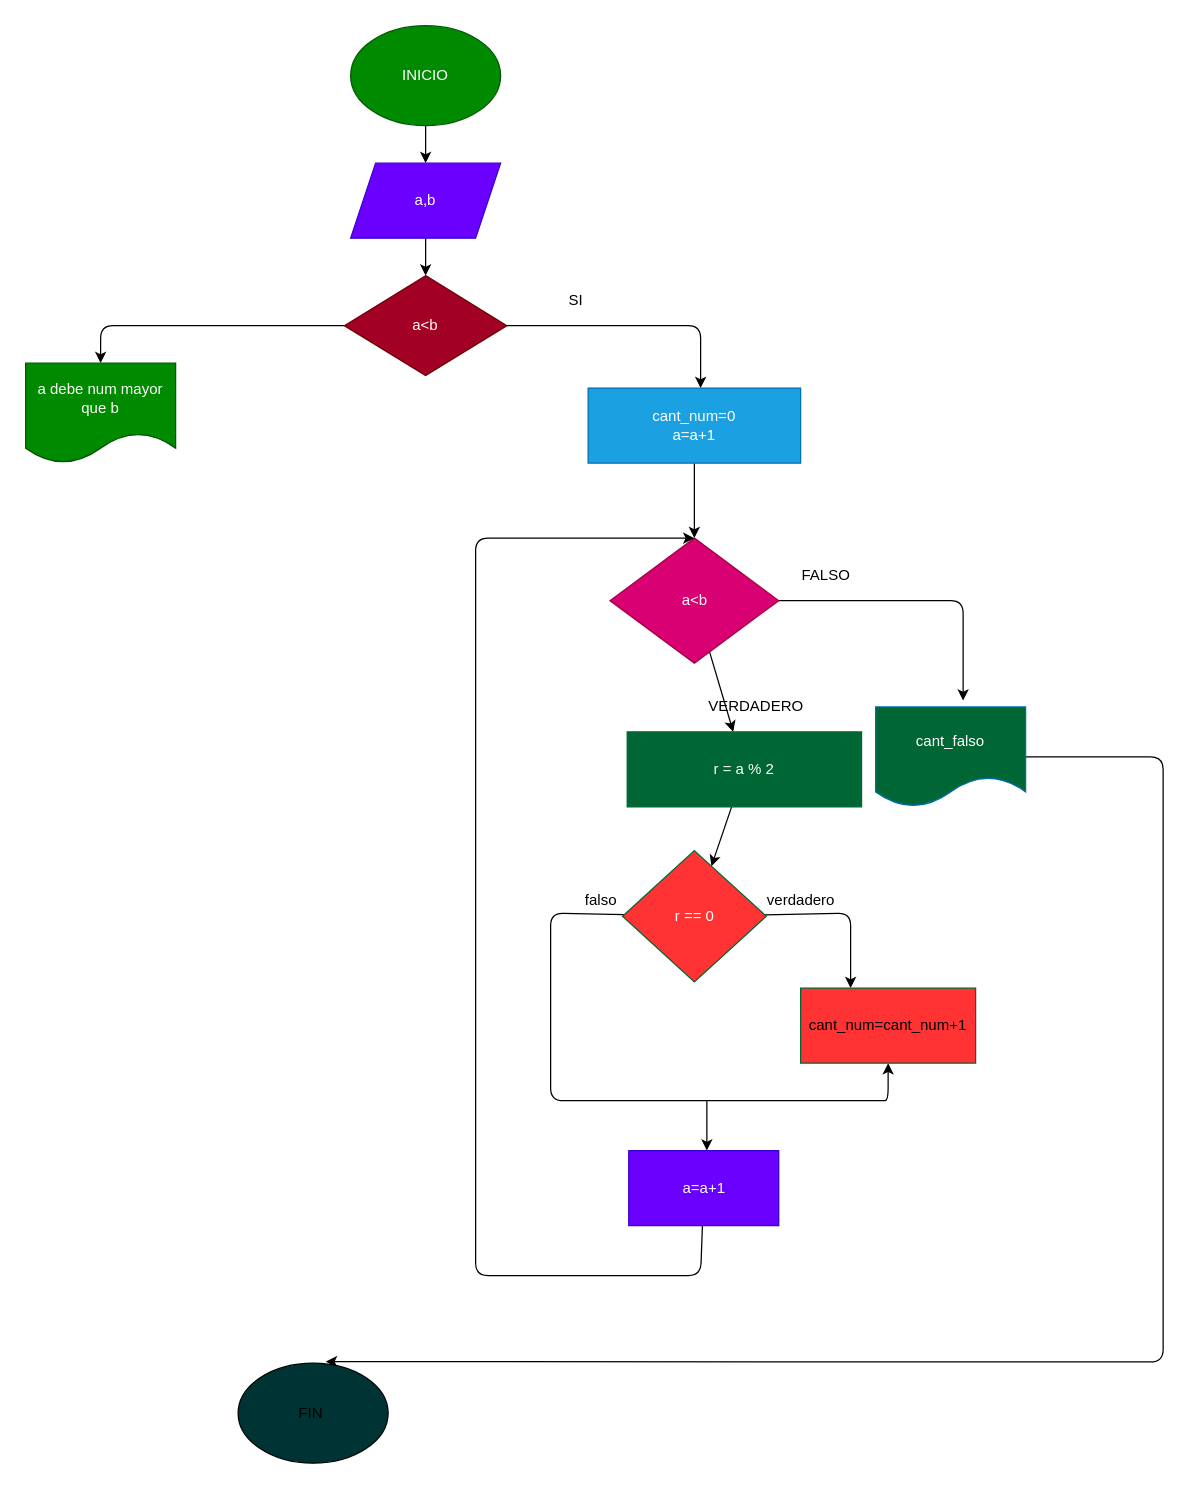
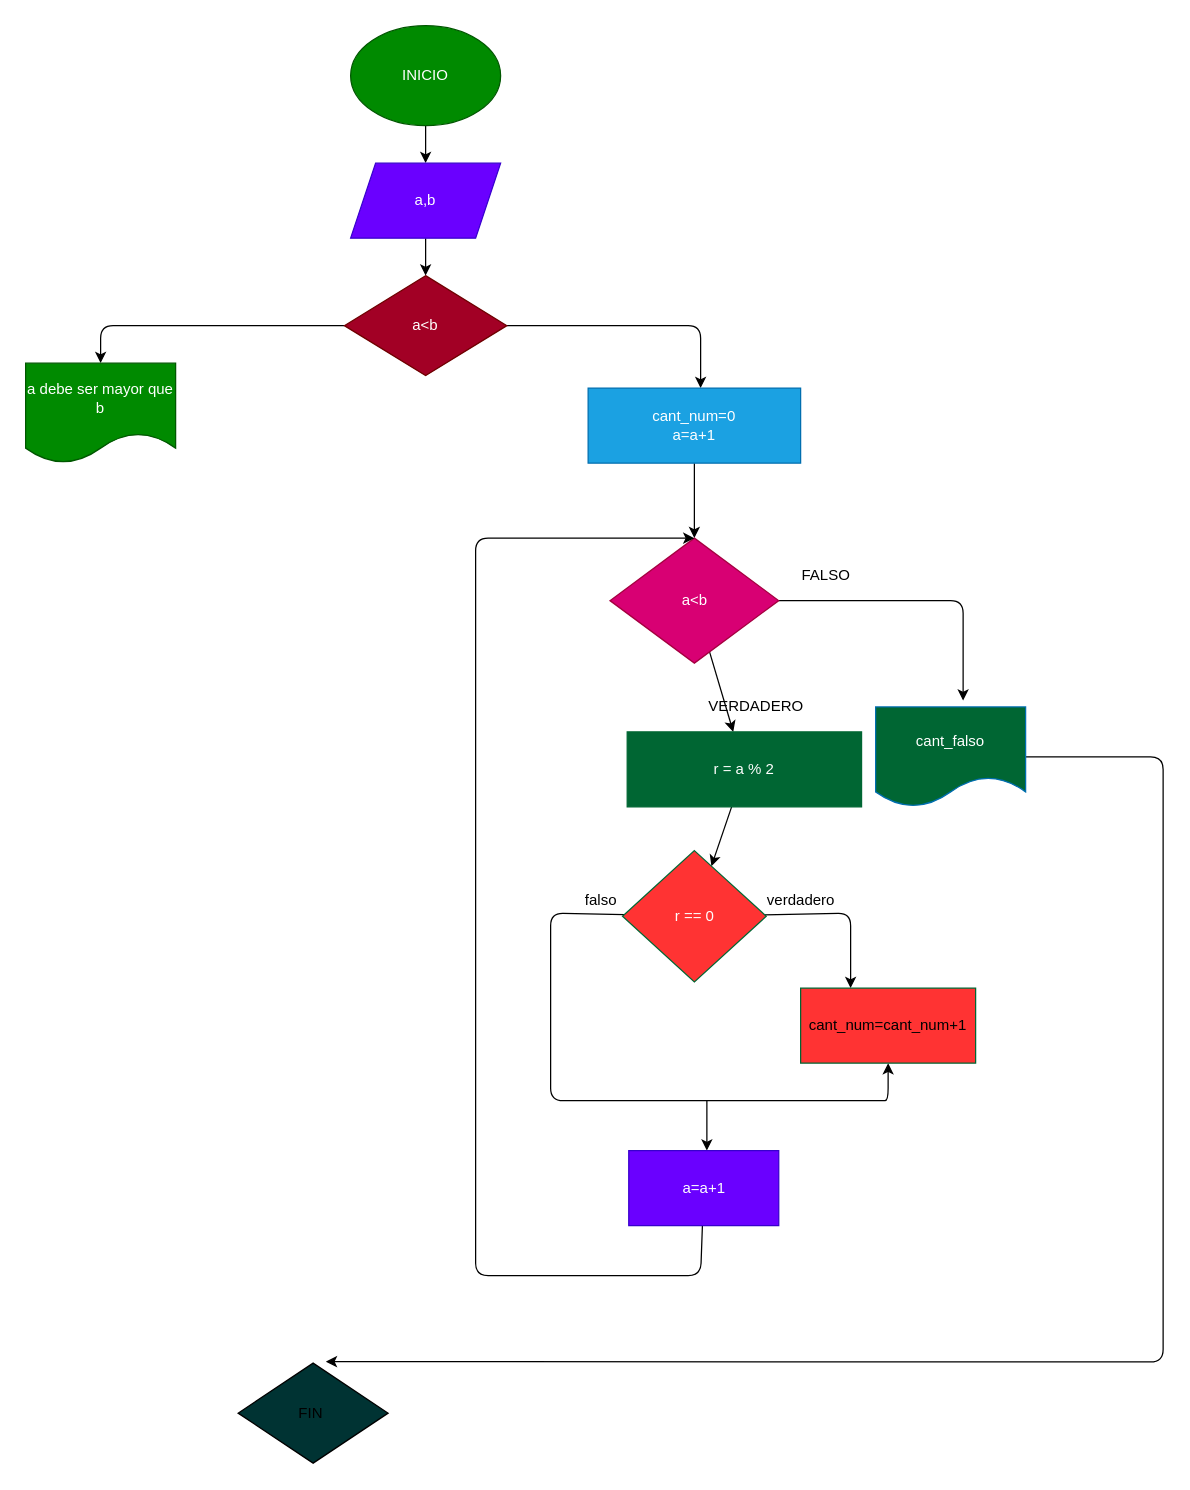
node "SI": removed
node "a debe num mayor que b": label "a debe num mayor que b" -> "a debe ser mayor que b"
node "FIN": shape ellipse -> diamond
